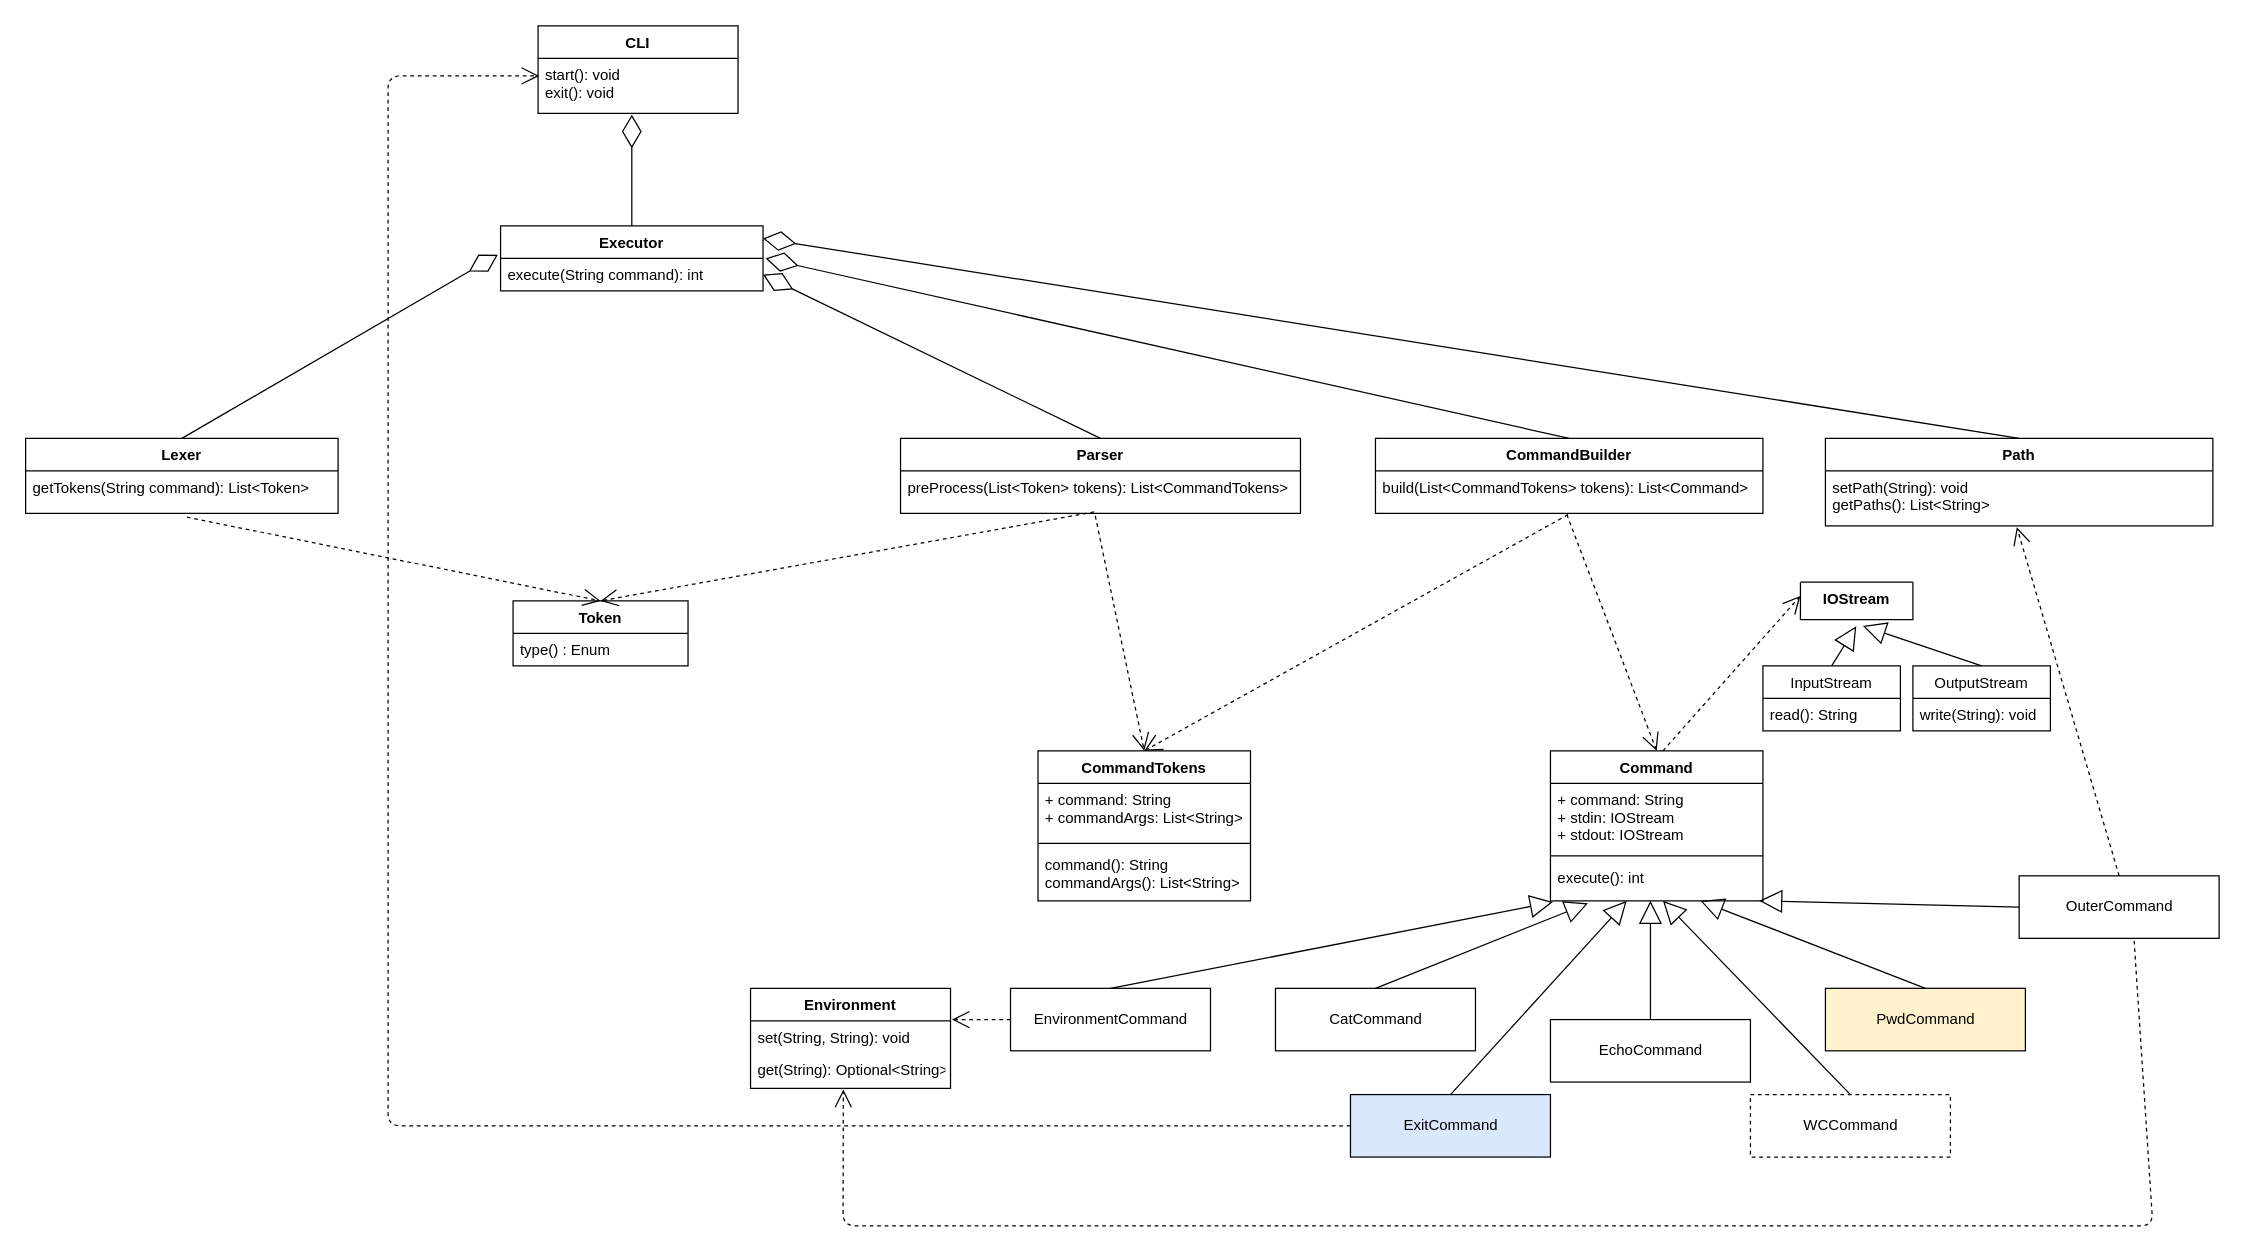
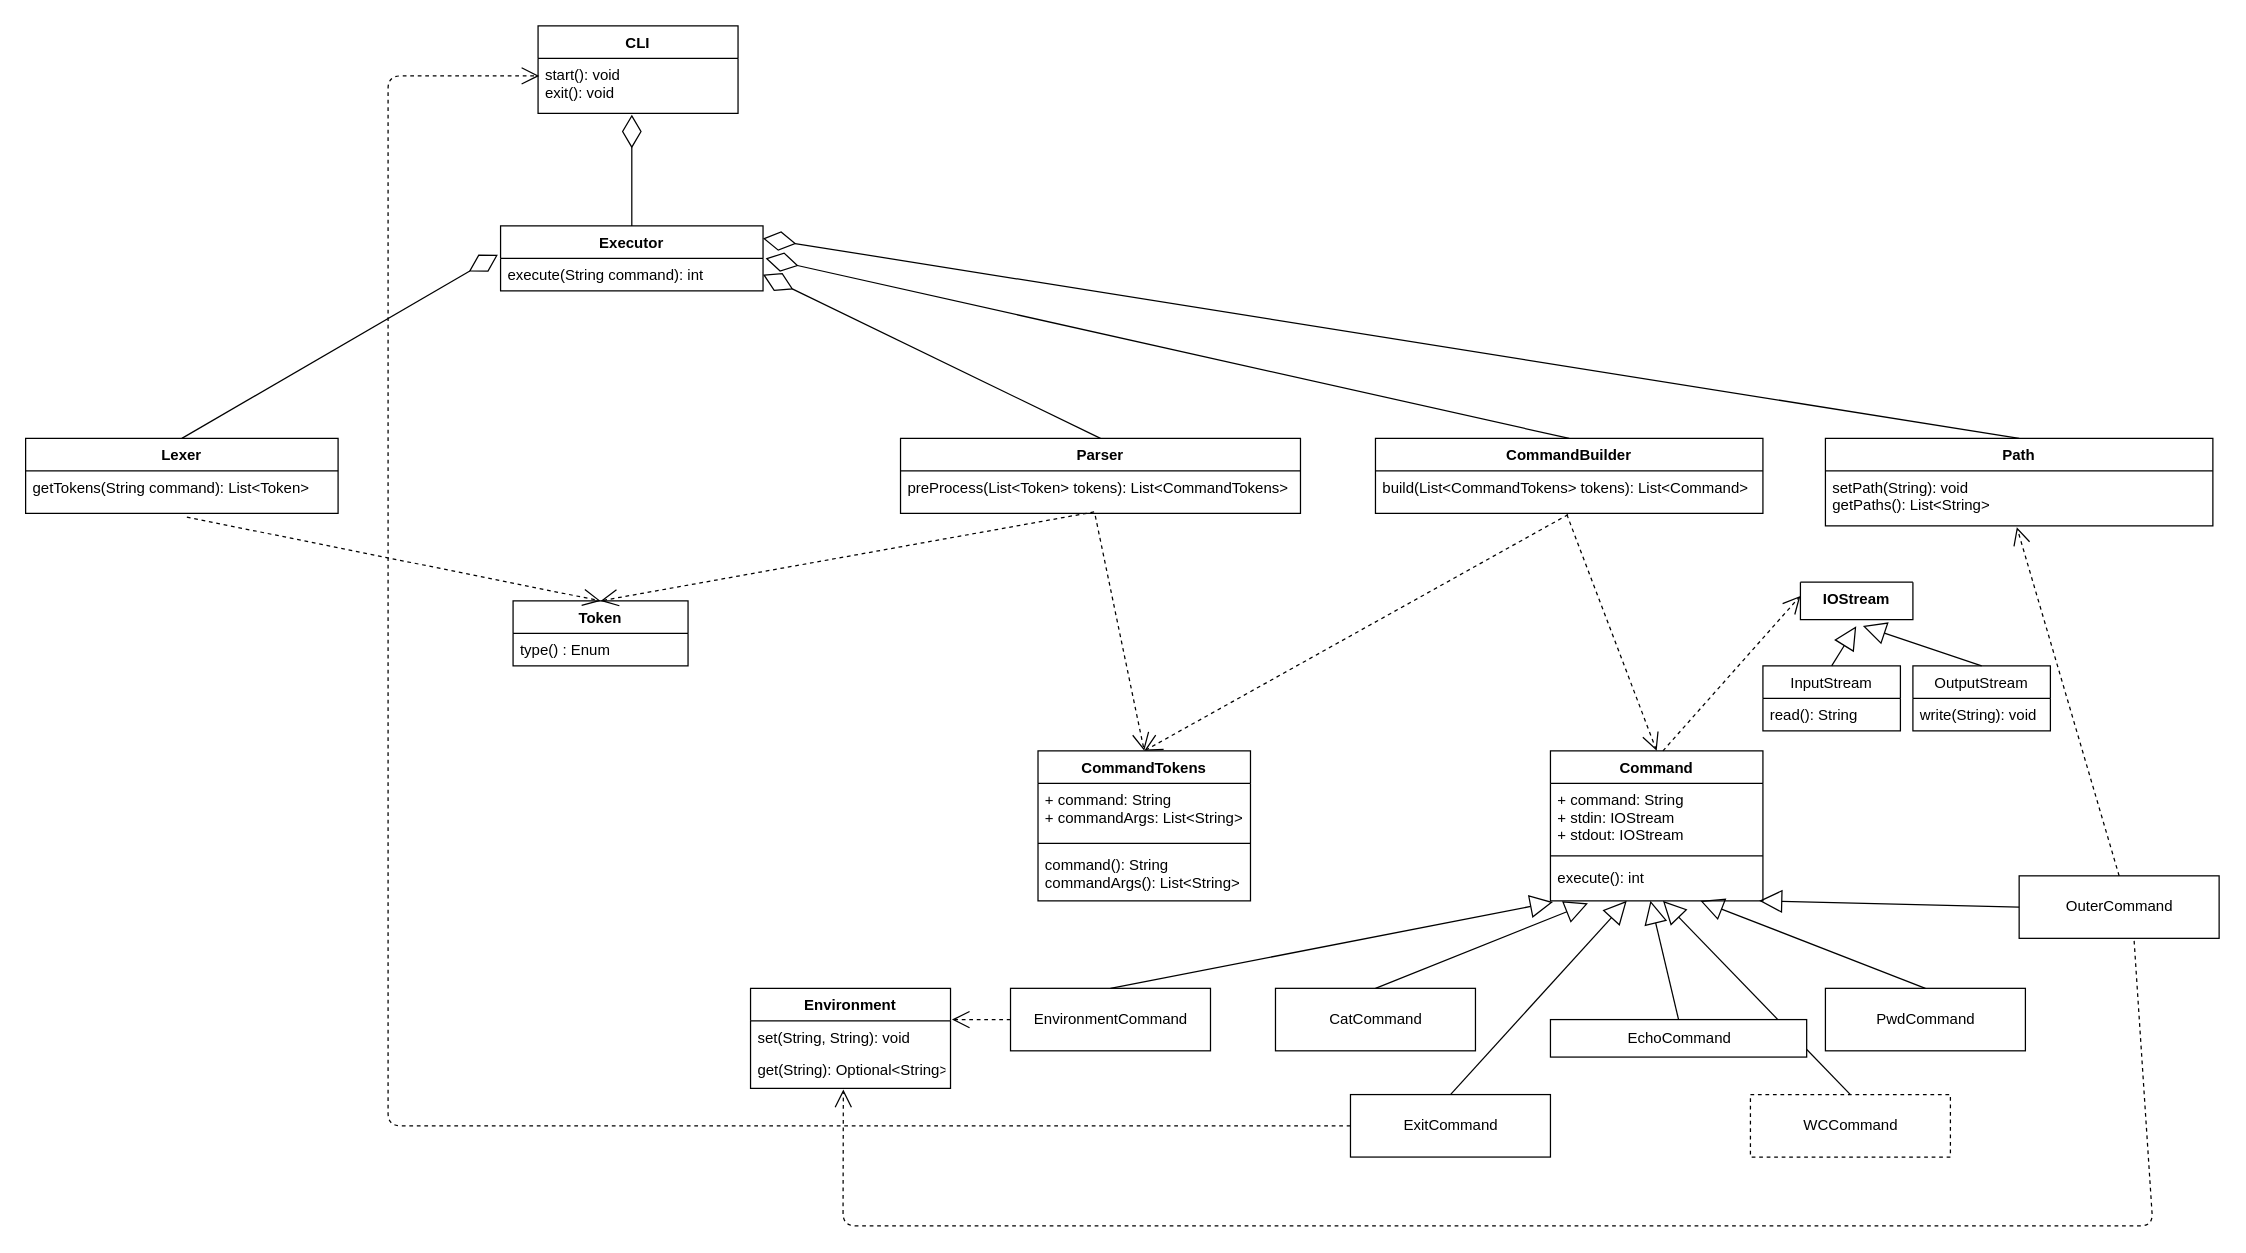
node "PwdCommand": fillcolor #fff2cc -> #ffffff
node "EchoCommand": size 200x63 -> 256x38
node "ExitCommand": fillcolor #dae8fc -> #ffffff
